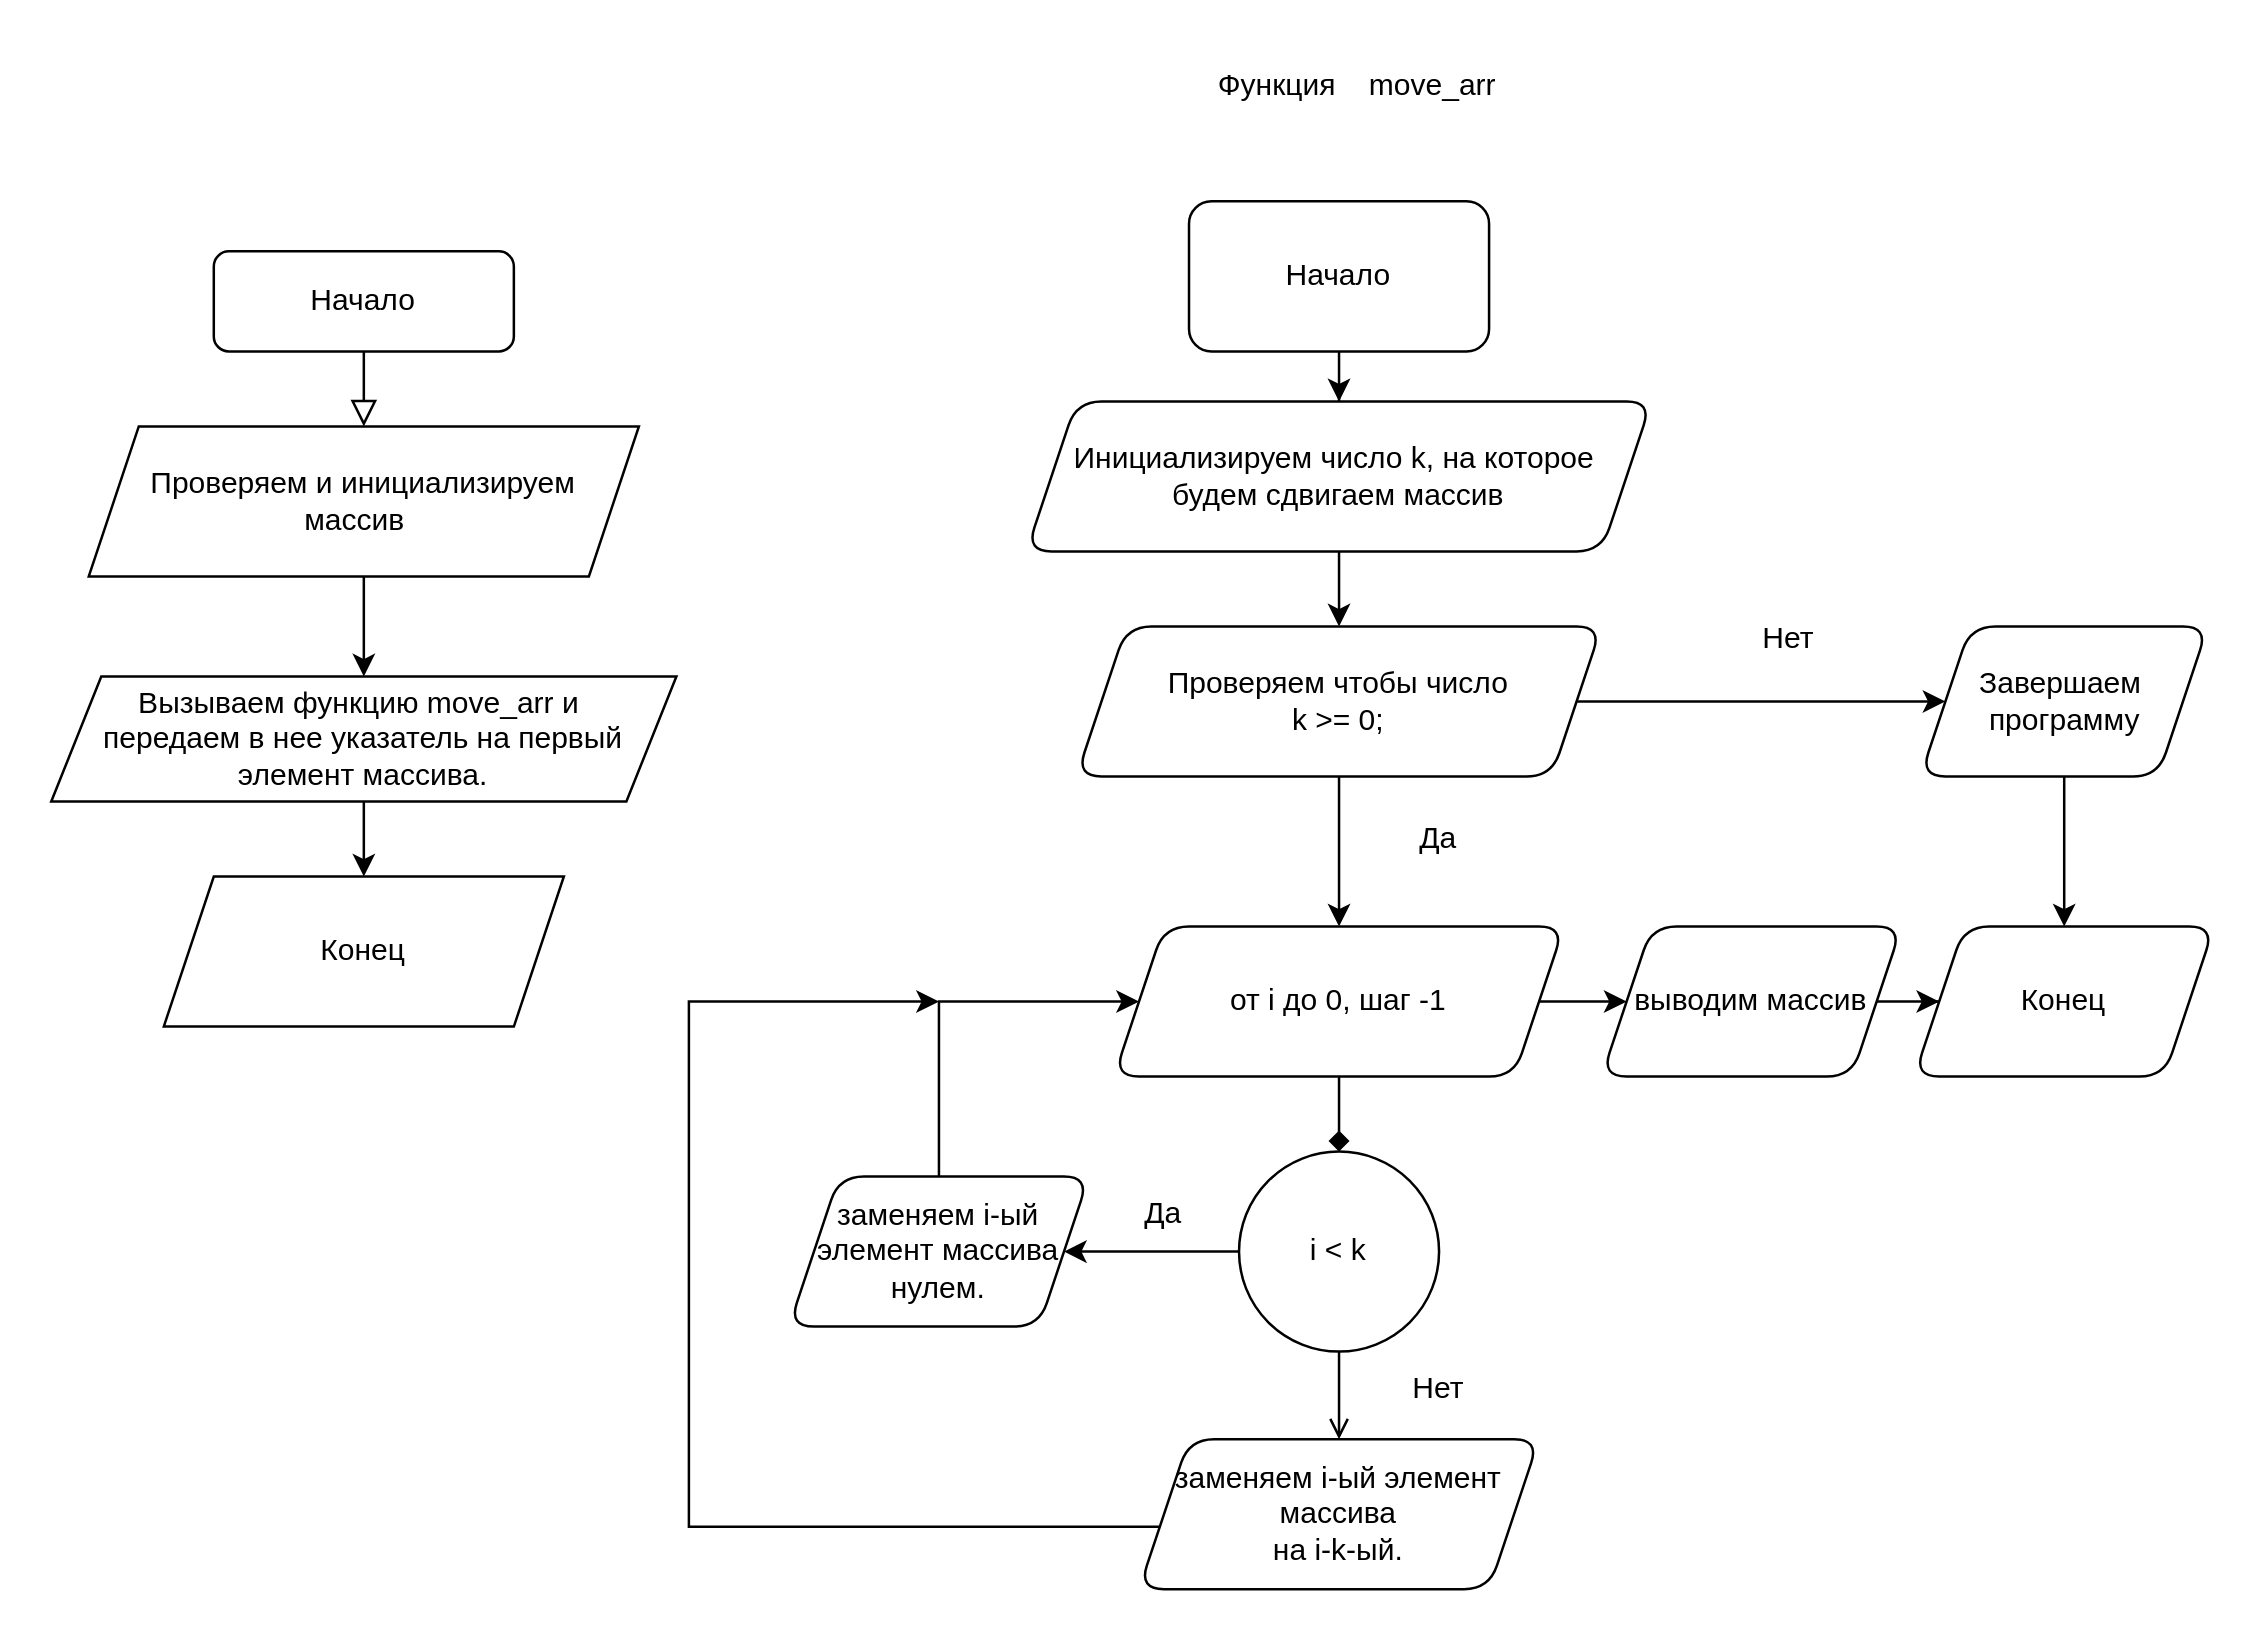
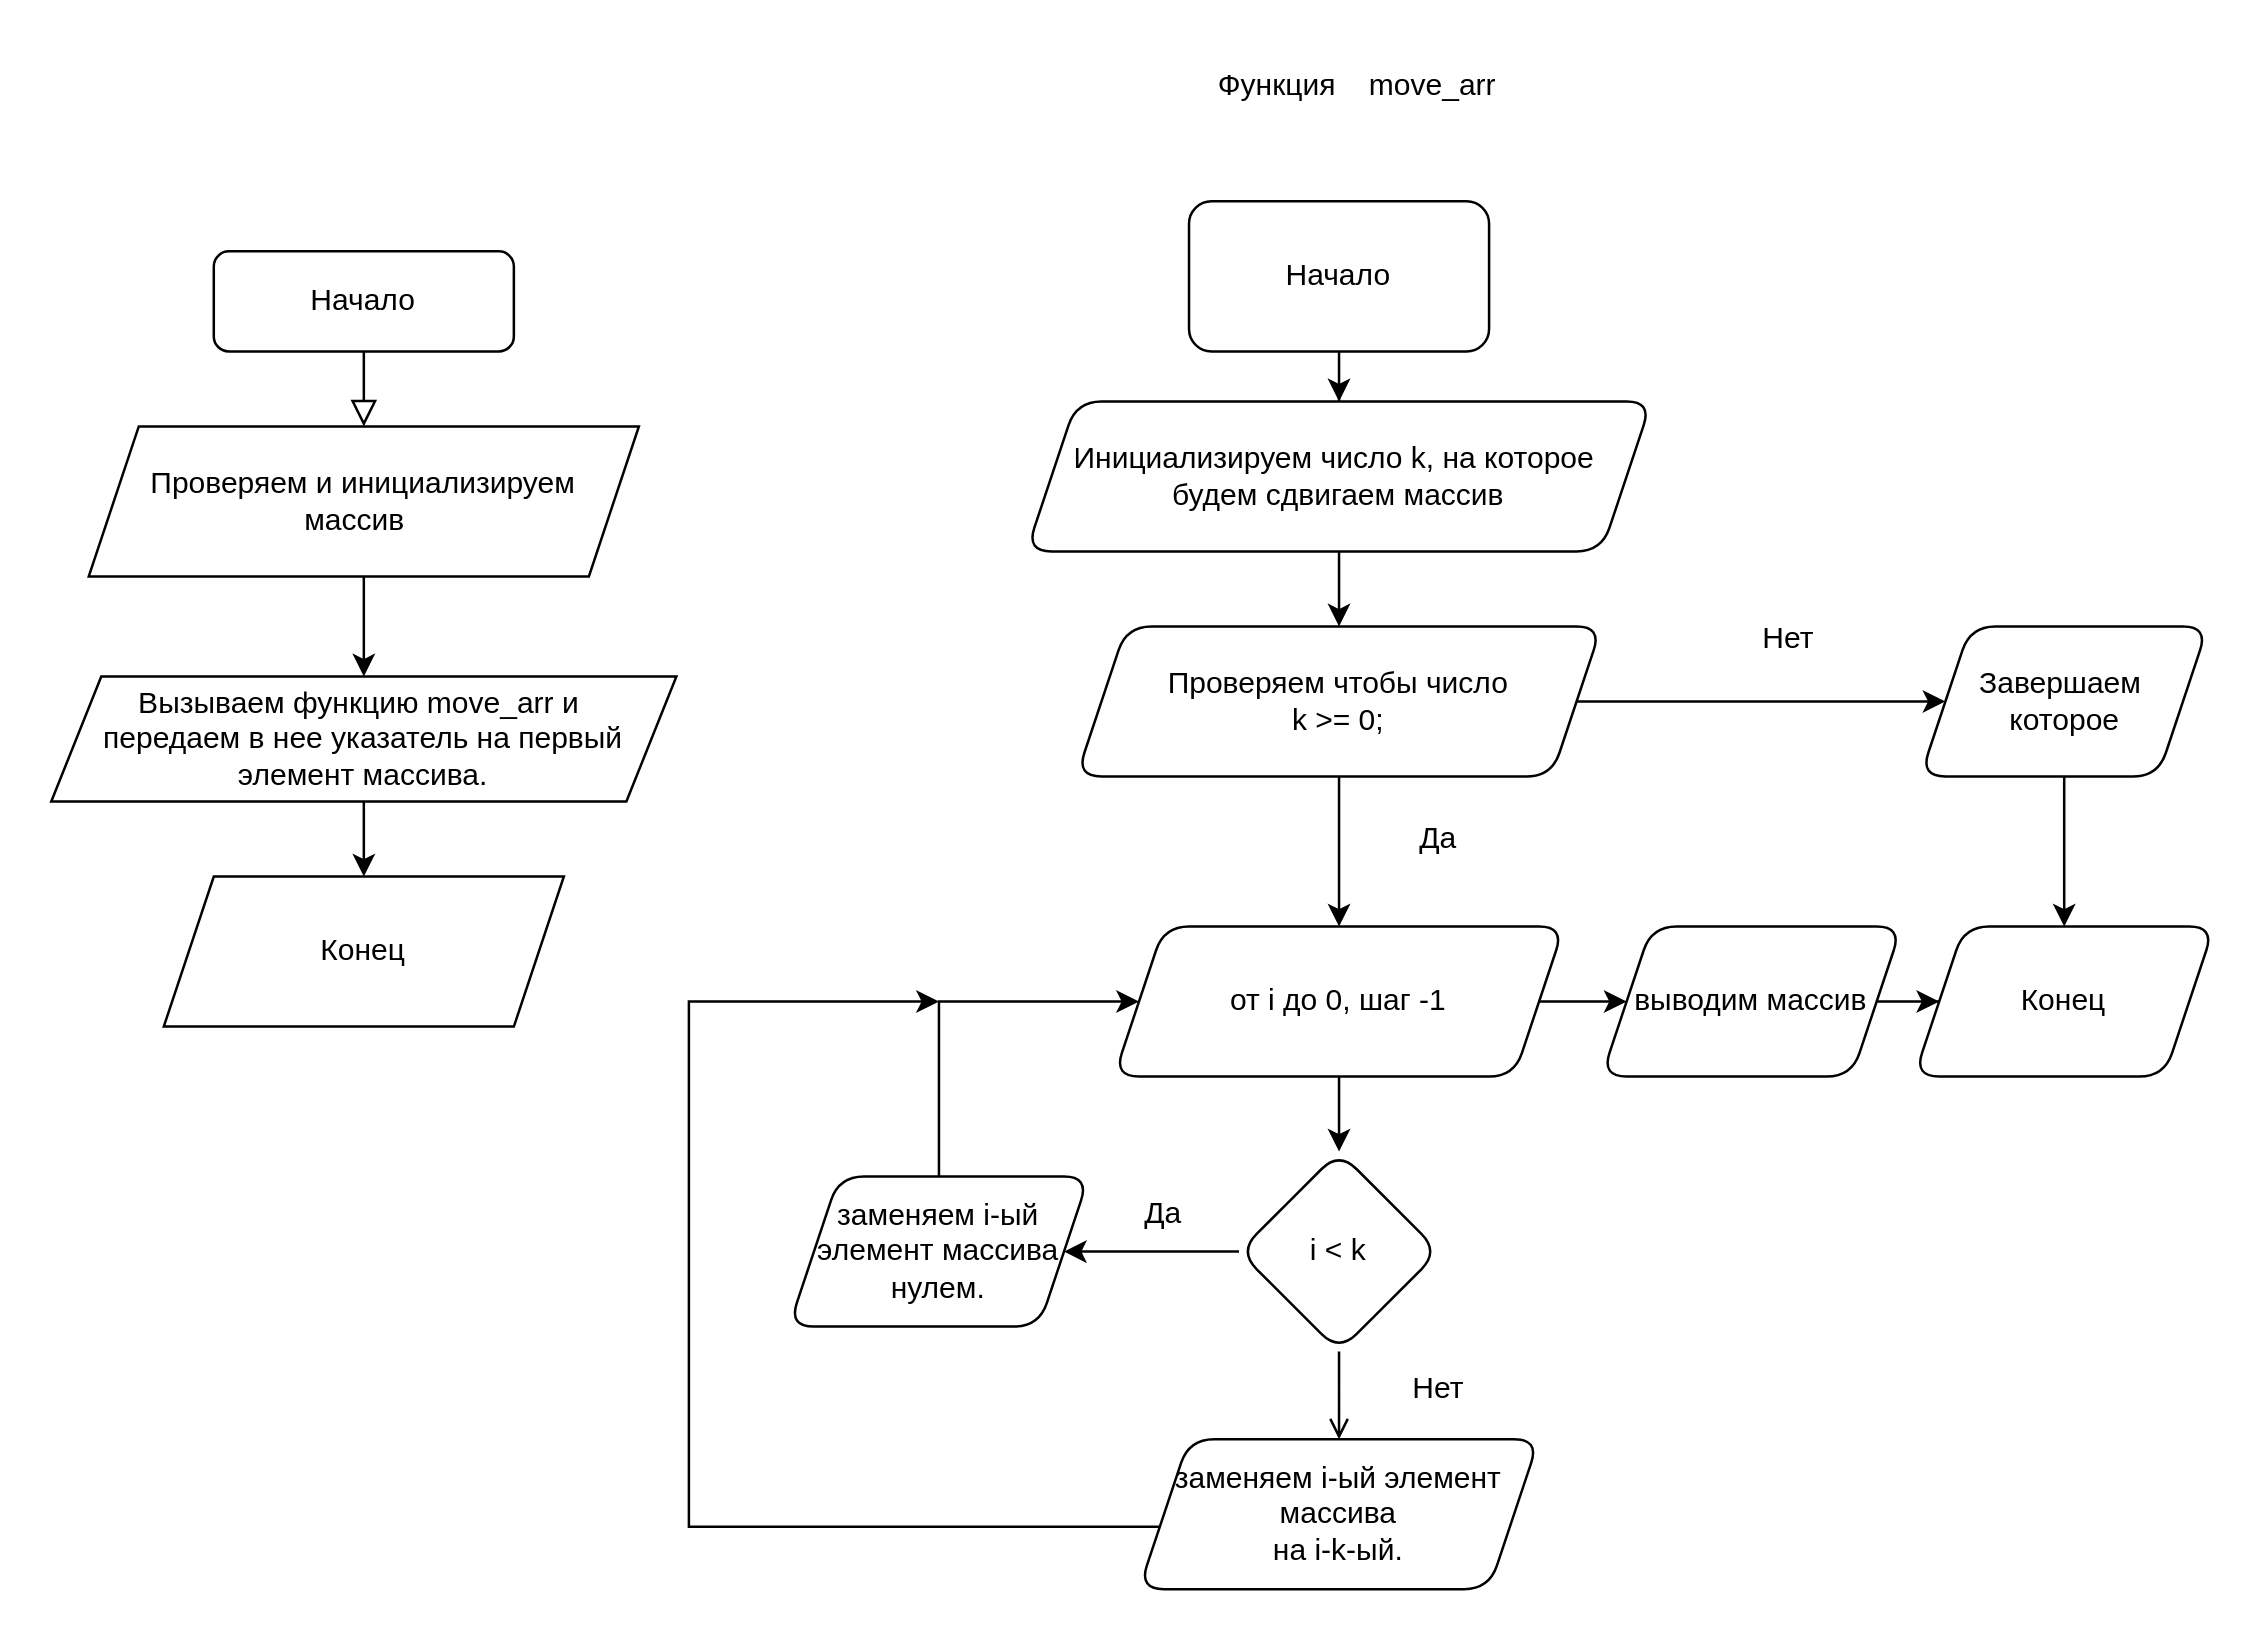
node "Завершаем программу": label "Завершаем программу" -> "Завершаем которое"
edge "от i до 0, шаг -1" -> "i < k": arrowhead diamond -> classic
node "i < k": shape ellipse -> diamond
